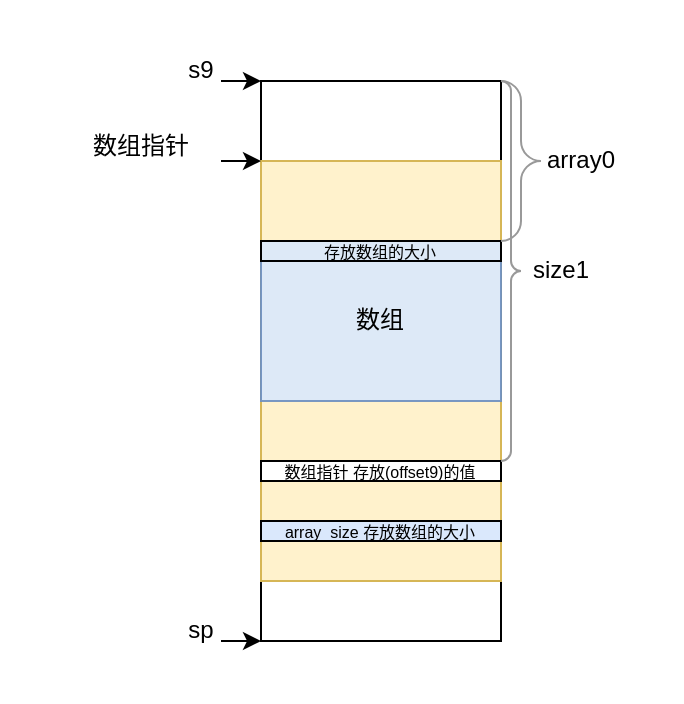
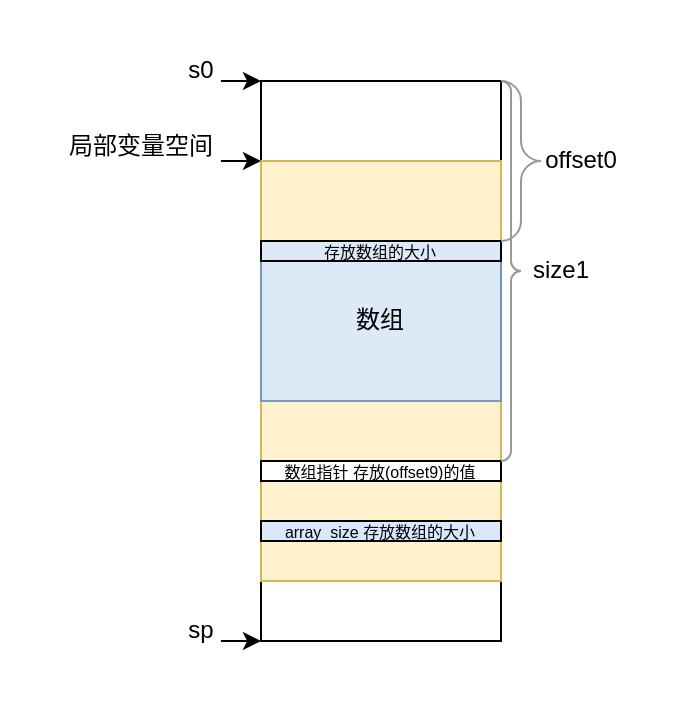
node "s9": label "s9" -> "s0"
node "数组指针": label "数组指针" -> "局部变量空间"
node "array0": label "array0" -> "offset0"
